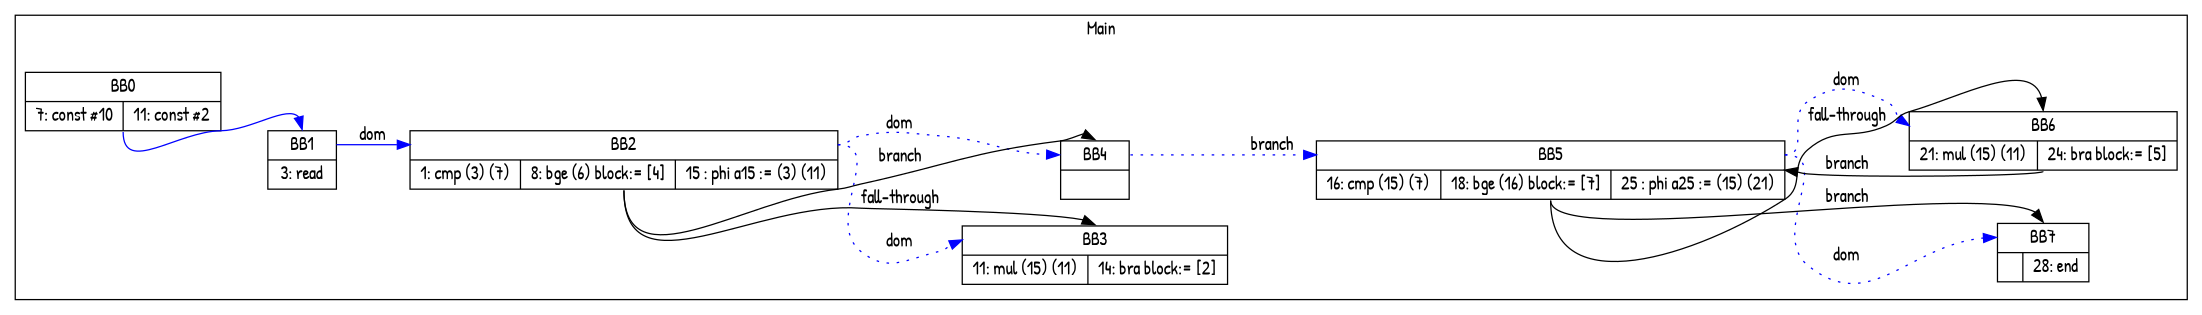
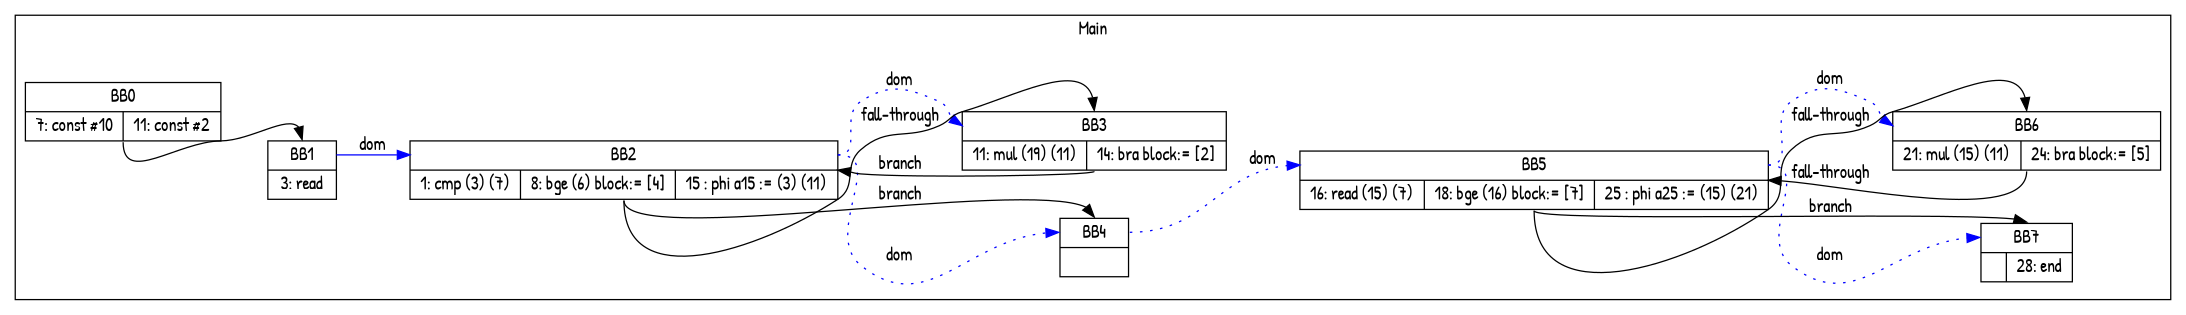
edge "BB0" -> "BB1": color blue -> black
edge "BB4" -> "BB5": label "branch" -> "dom"
edge "BB6" -> "BB5": label "branch" -> "fall-through"
edge "BB3" -> "BB2": added, label "branch"
node "BB5": text "16: cmp (15) (7)" -> "16: read (15) (7)"
node "BB3": text "11: mul (15) (11)" -> "11: mul (19) (11)"
